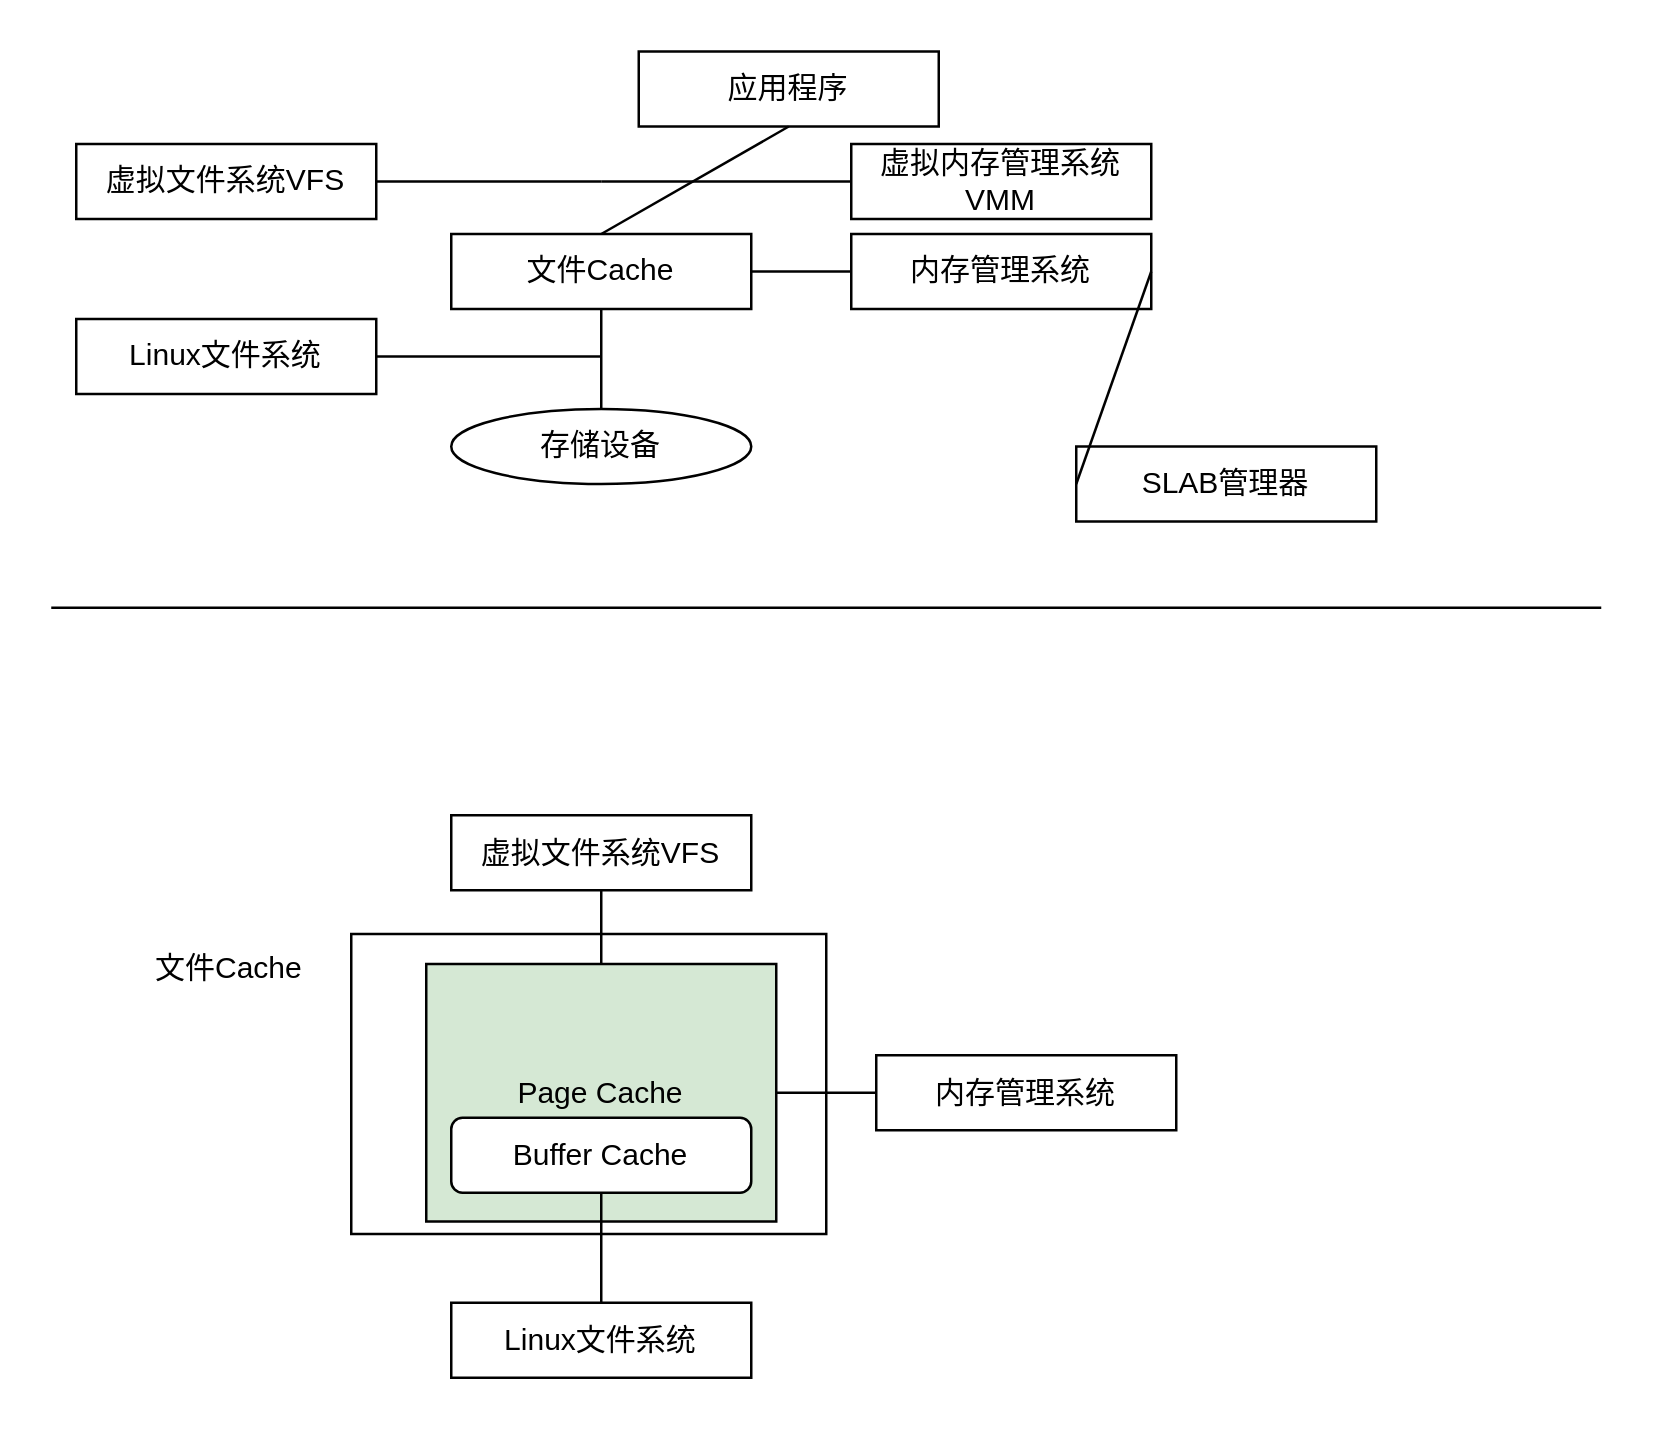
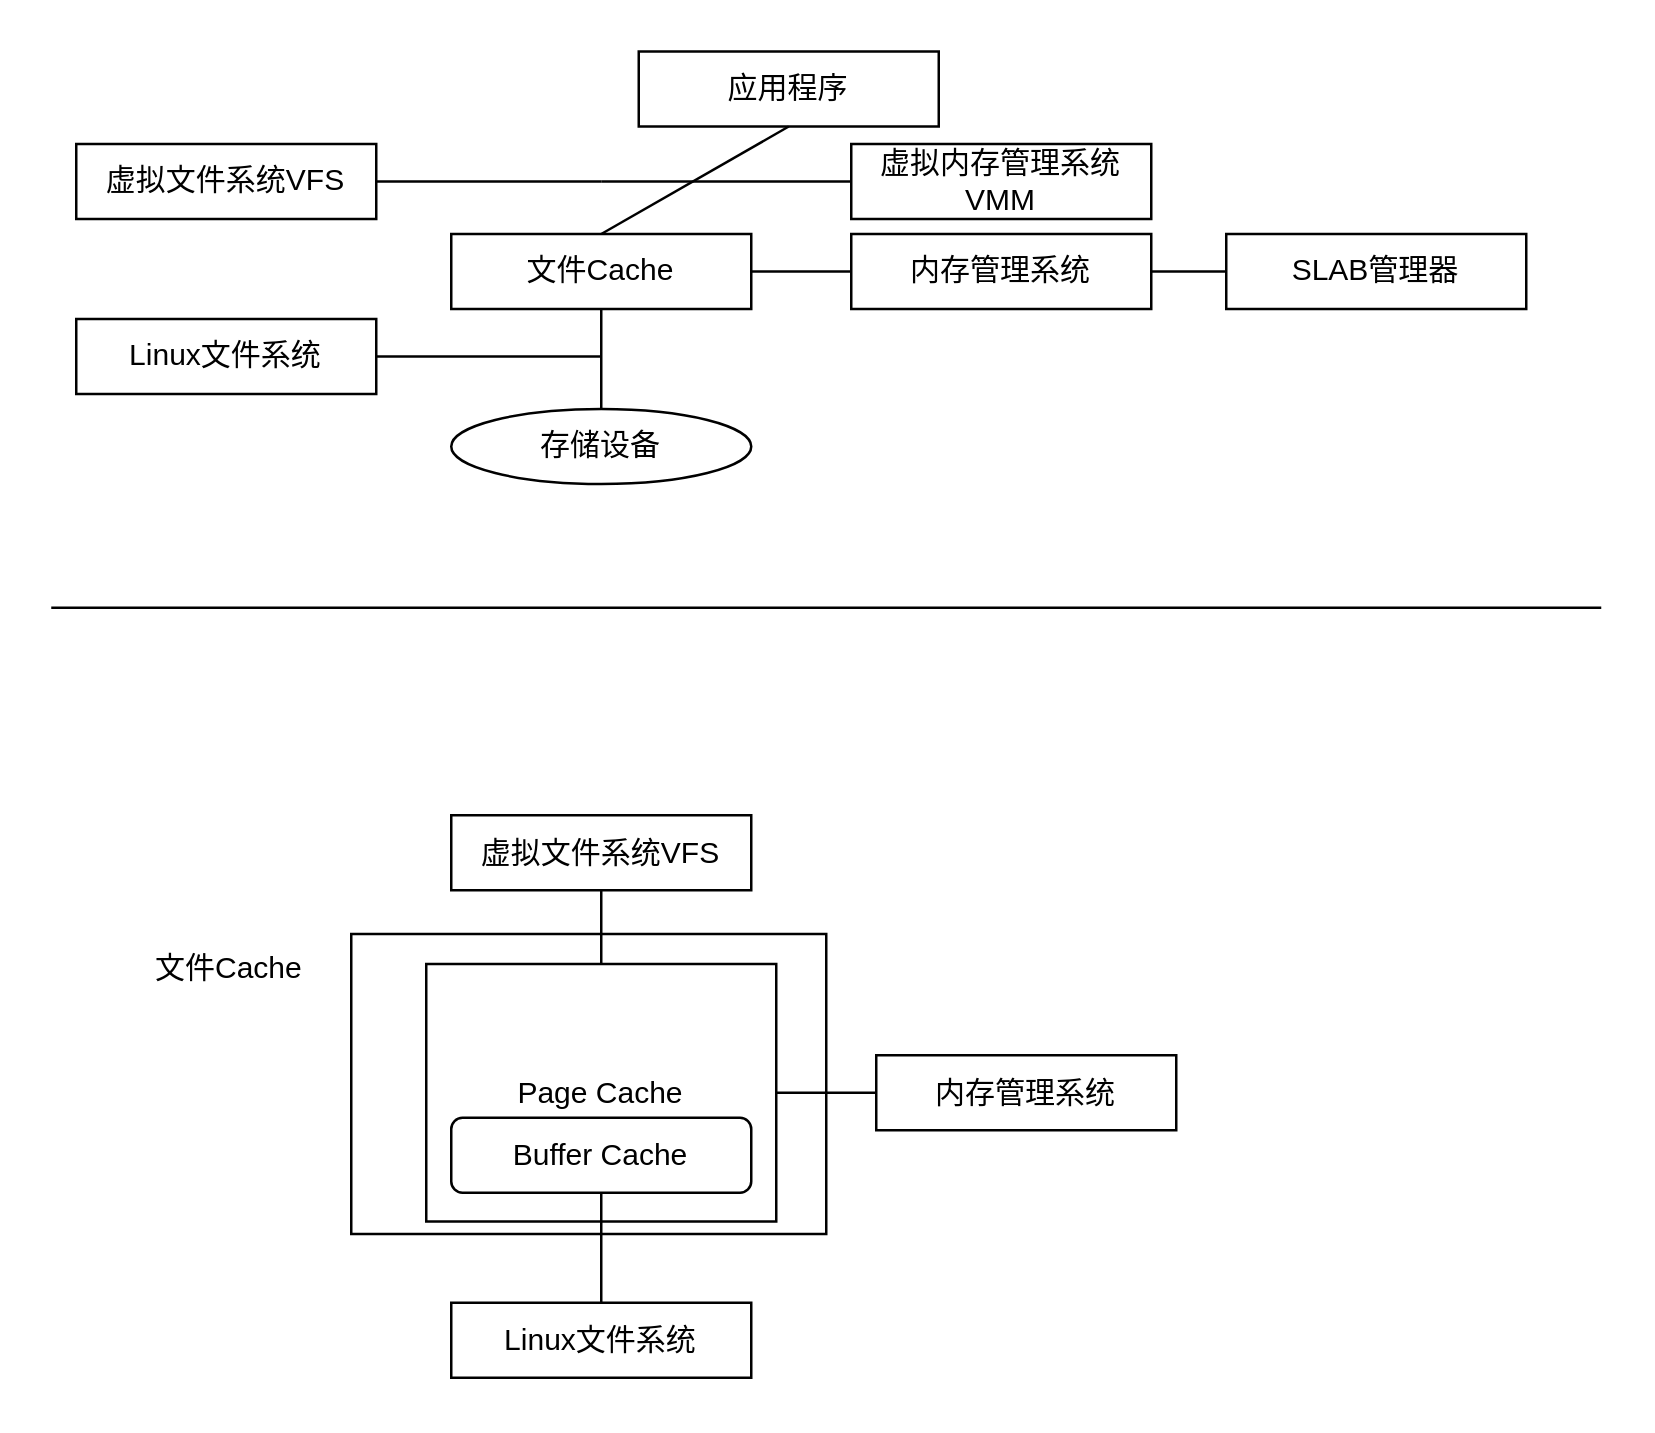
node "SLAB管理器": moved (1226, 484) -> (1376, 271)
node "Page Cache": fillcolor #d5e8d4 -> #ffffff
